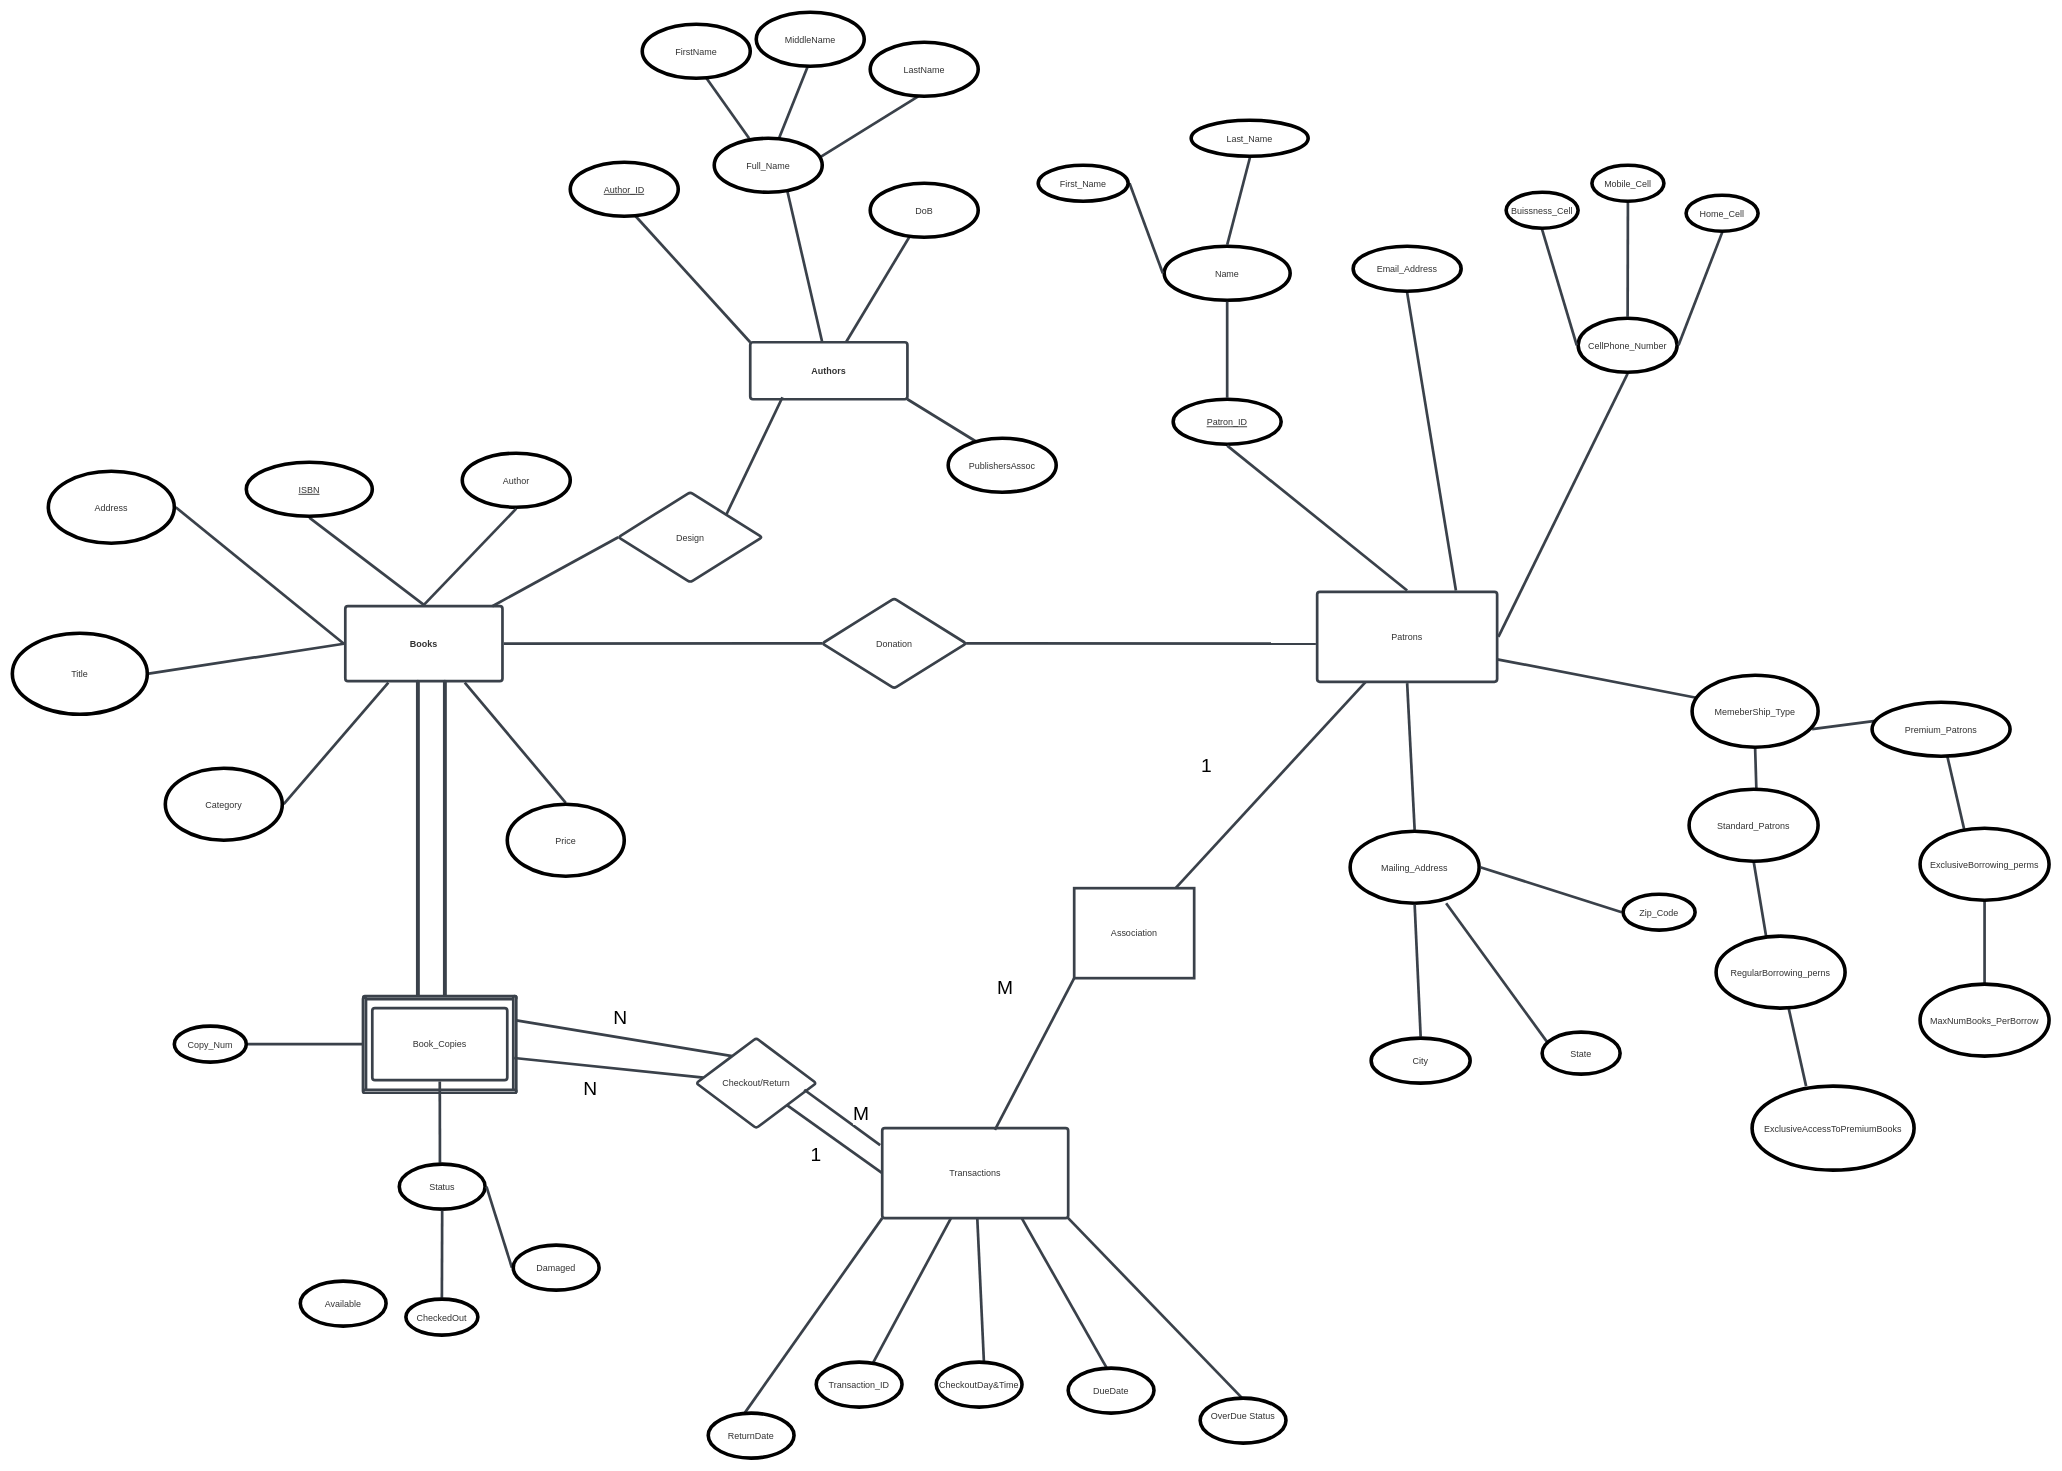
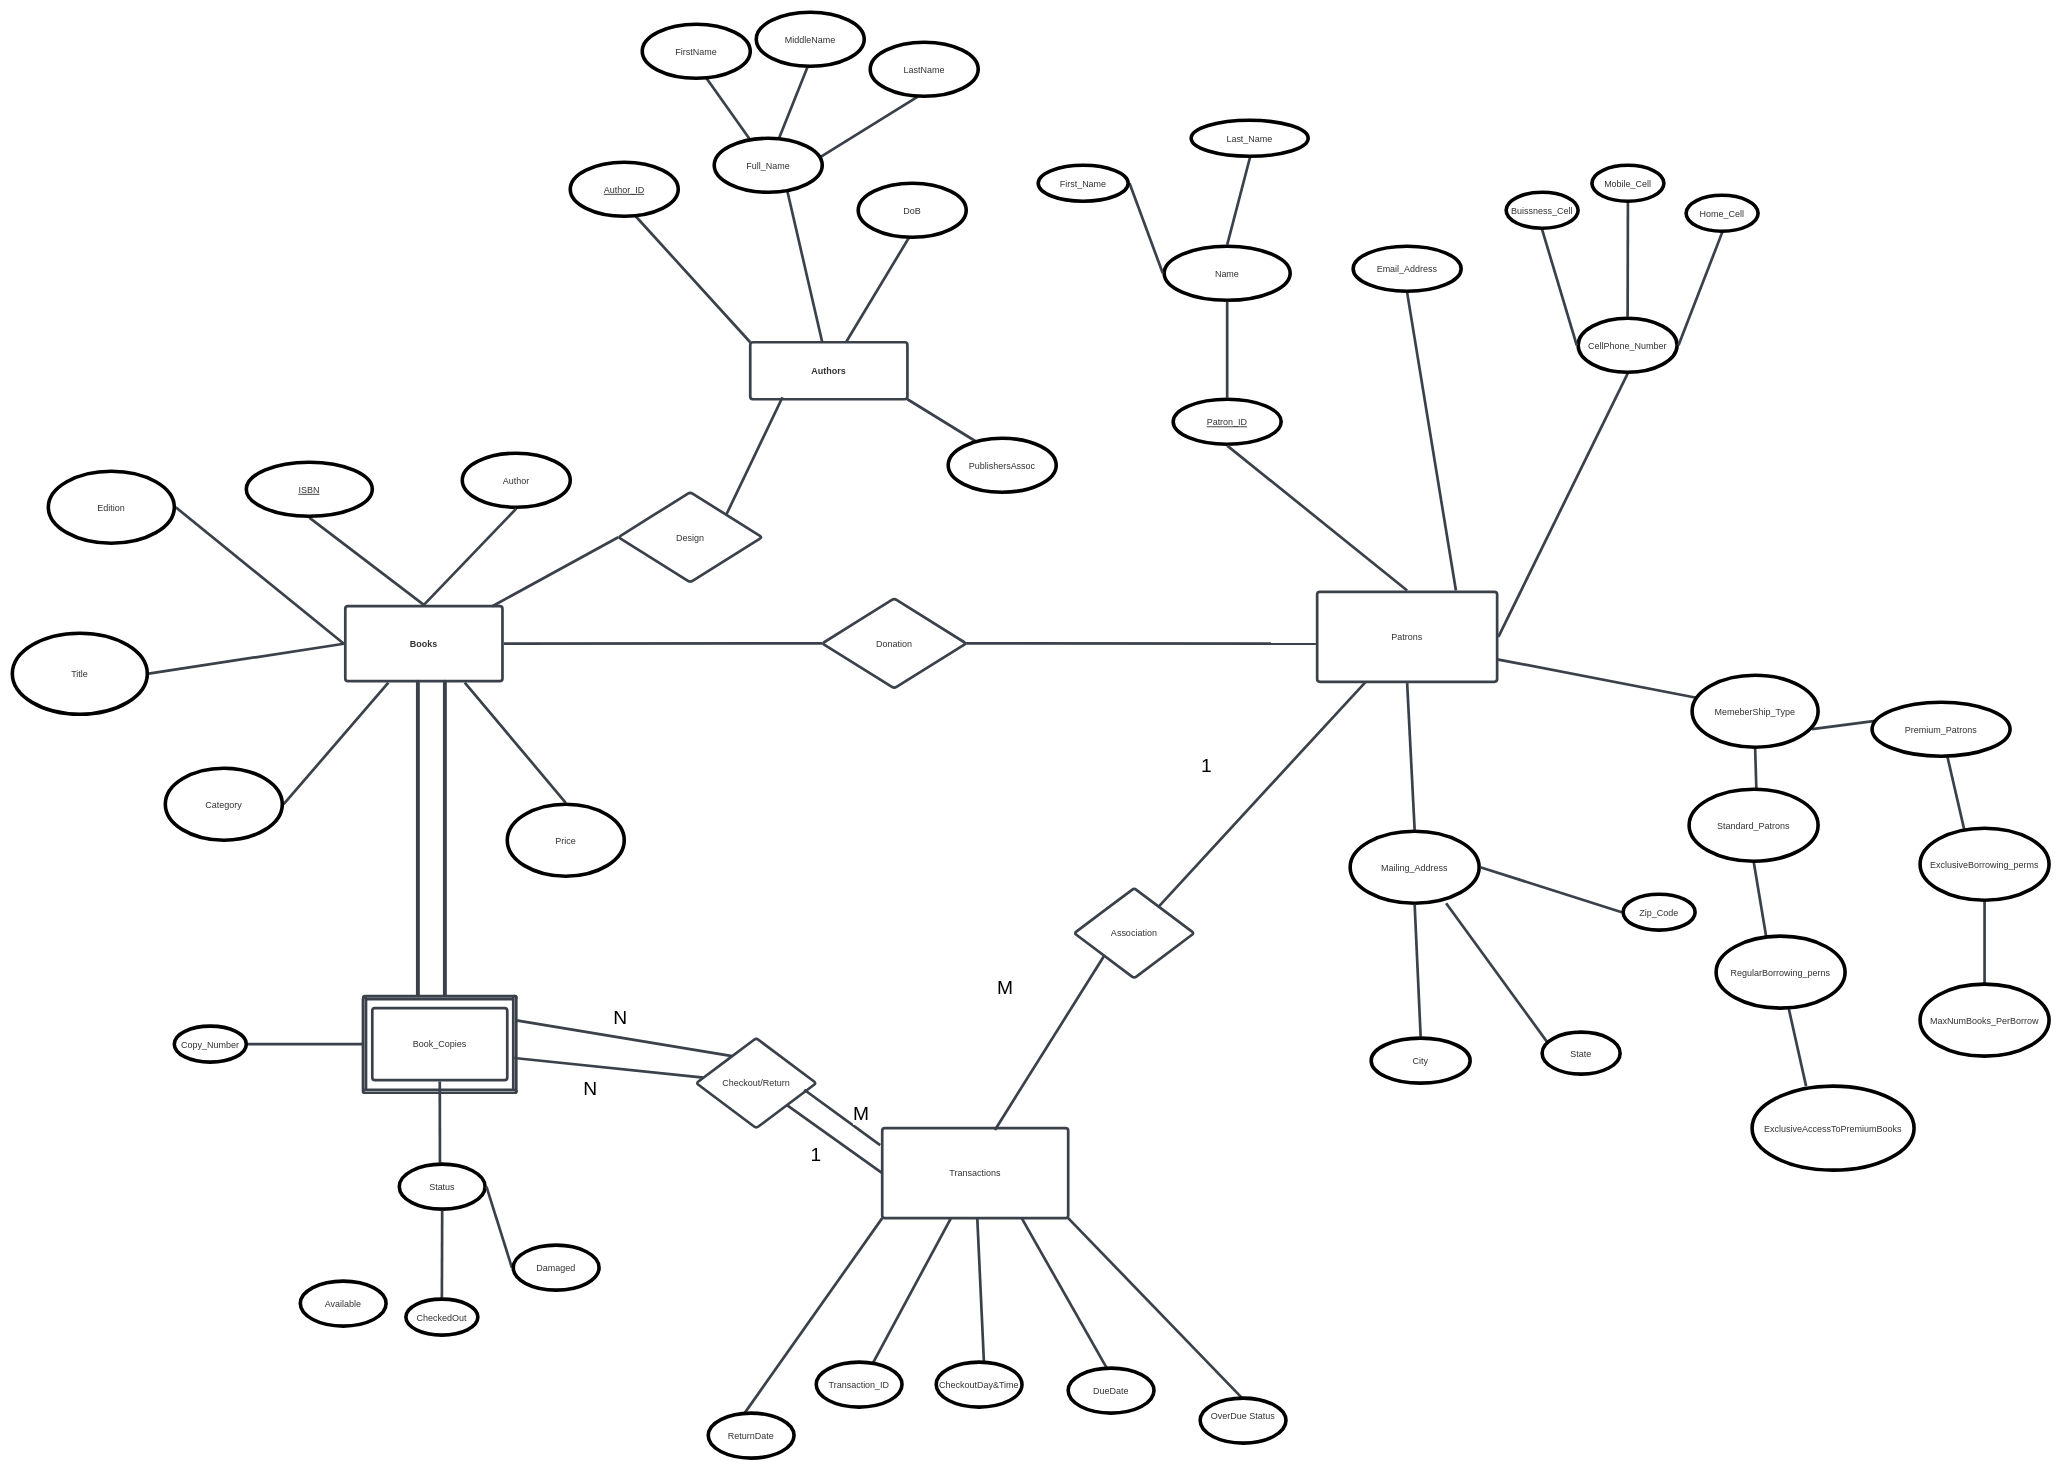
node "DoB": moved (924, 210) -> (912, 210)
node "Address": label "Address" -> "Edition"
node "Association": shape rectangle -> diamond
node "Copy_Num": label "Copy_Num" -> "Copy_Number"
